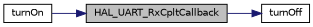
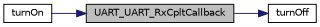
node "HAL_UART_RxCpltCallback": label "HAL_UART_RxCpltCallback" -> "UART_UART_RxCpltCallback"
